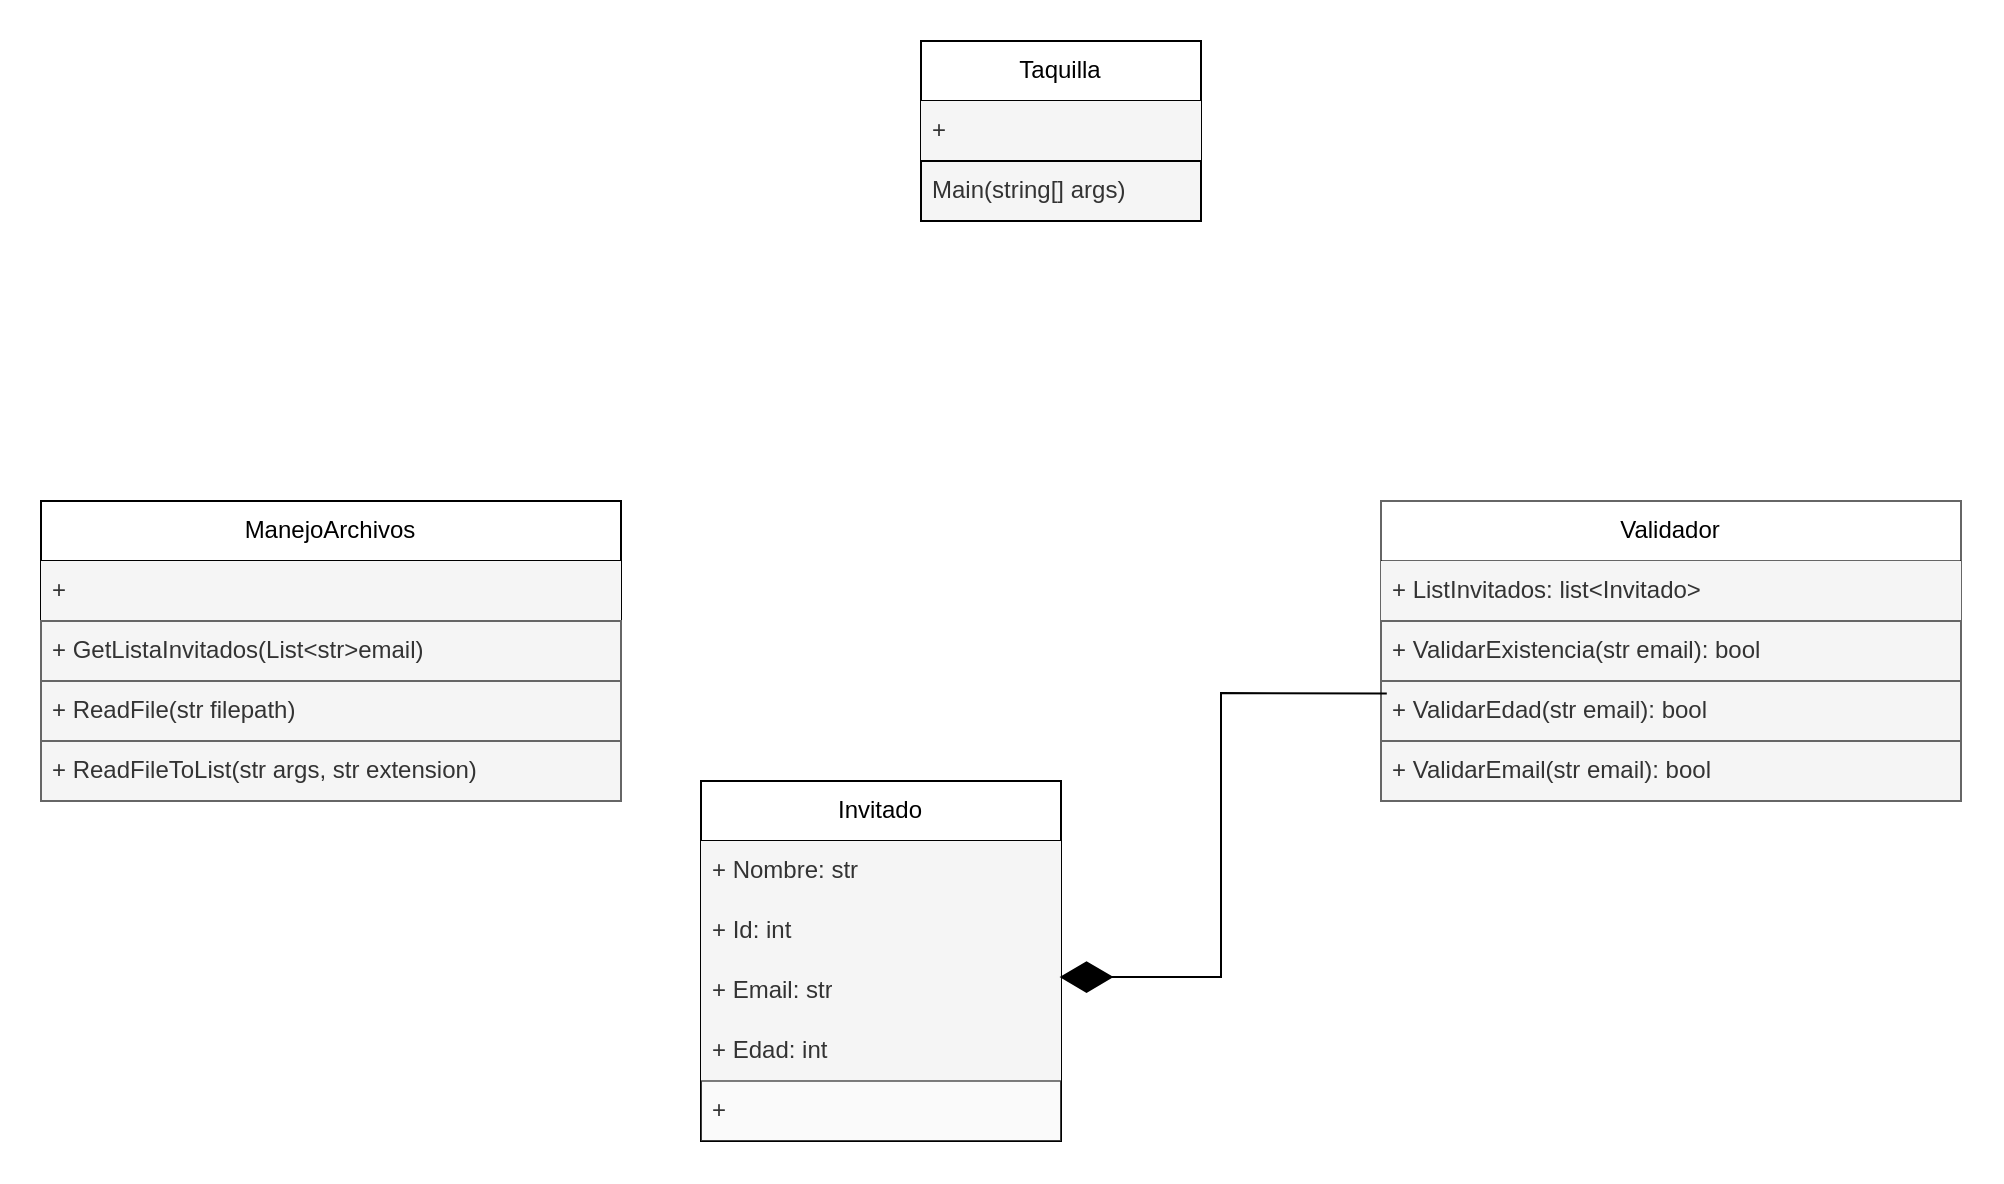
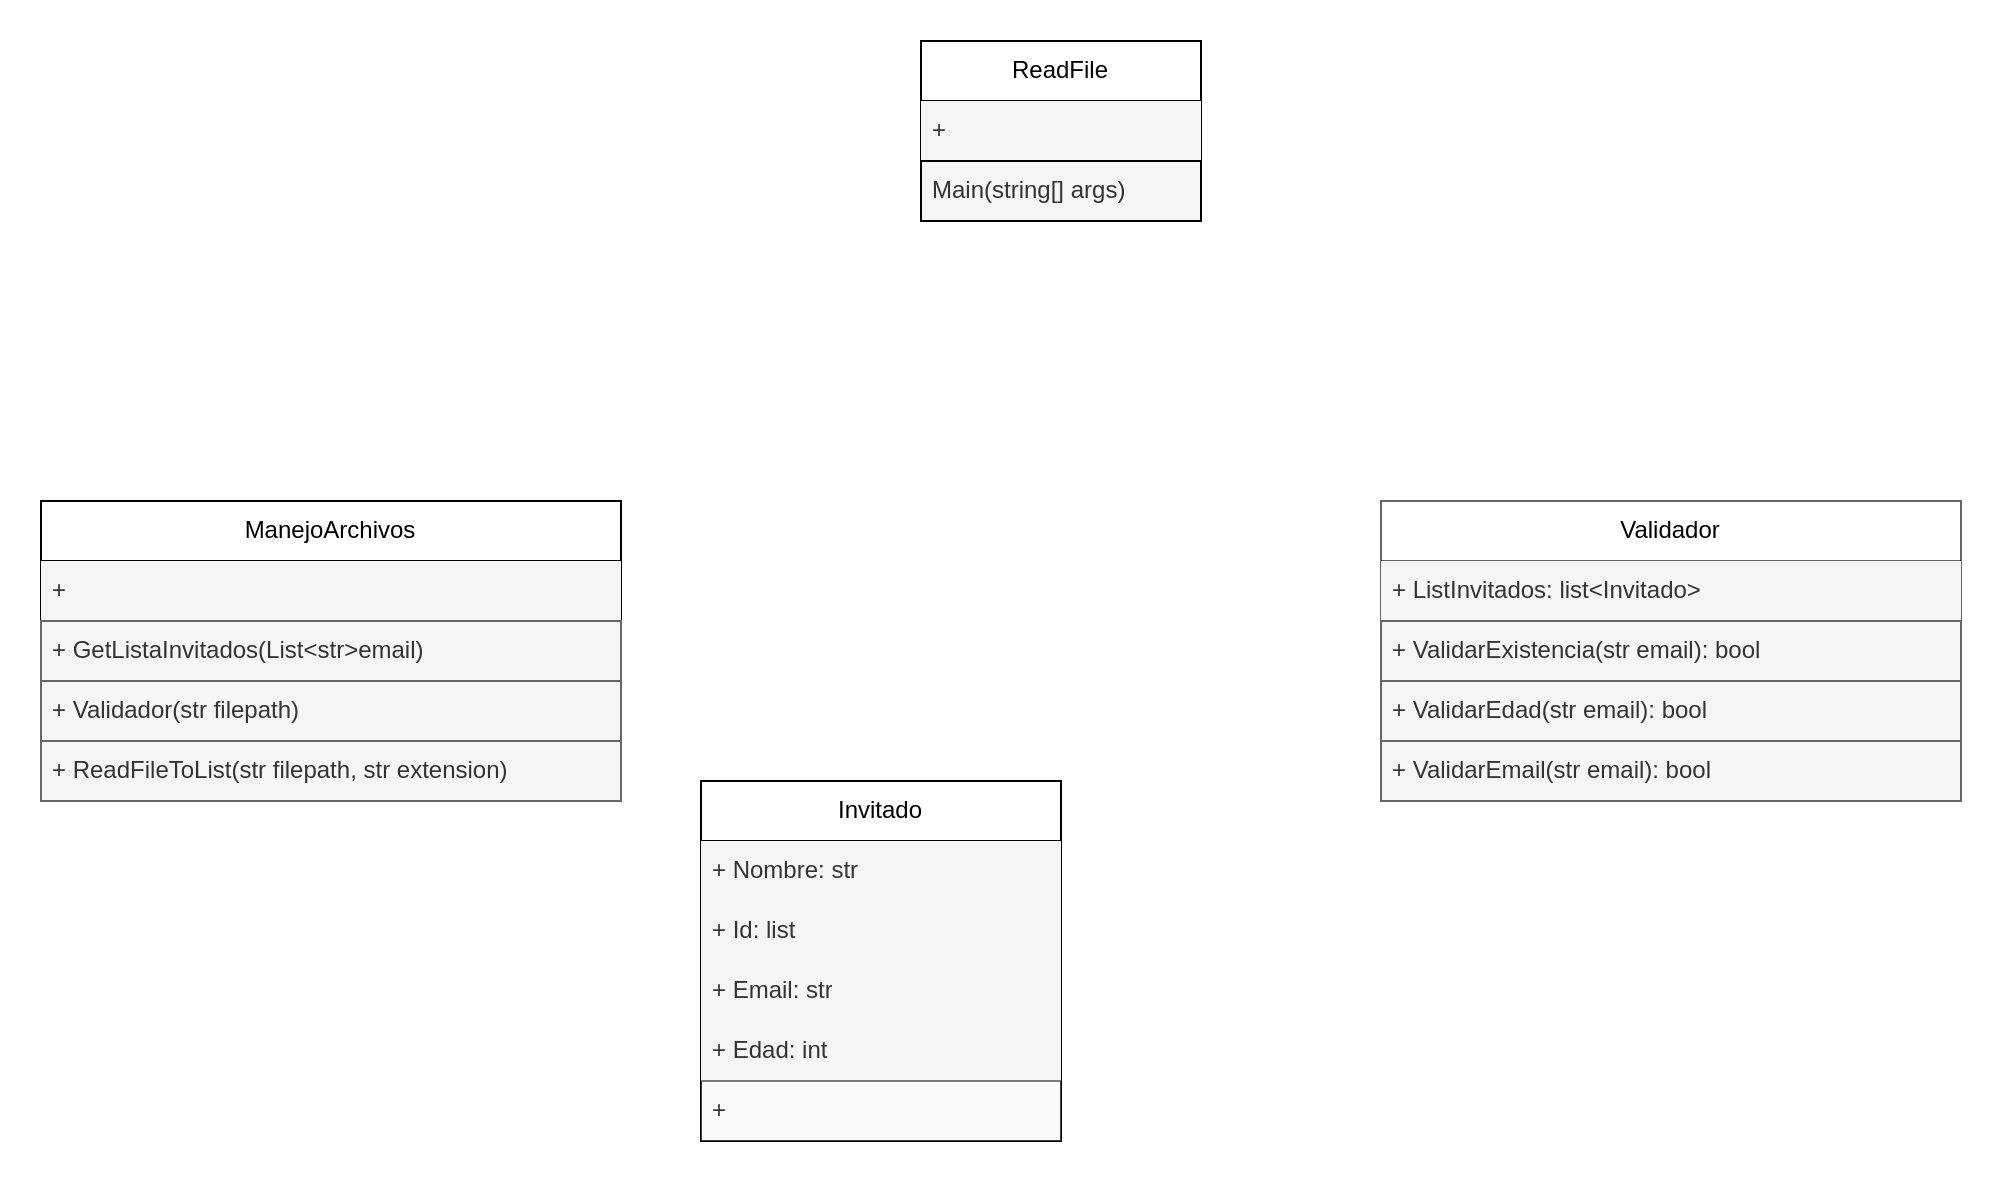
node "Taquilla": label "Taquilla" -> "ReadFile"
node "+ ReadFile(str filepath)": label "+ ReadFile(str filepath)" -> "+ Validador(str filepath)"
node "+ ReadFileToList(str args, str extension)": label "+ ReadFileToList(str args, str extension)" -> "+ ReadFileToList(str filepath, str extension)"
edge "+ ValidarEdad(str email): bool" -> "+ Email: str": removed
node "+ Id: int": label "+ Id: int" -> "+ Id: list"
